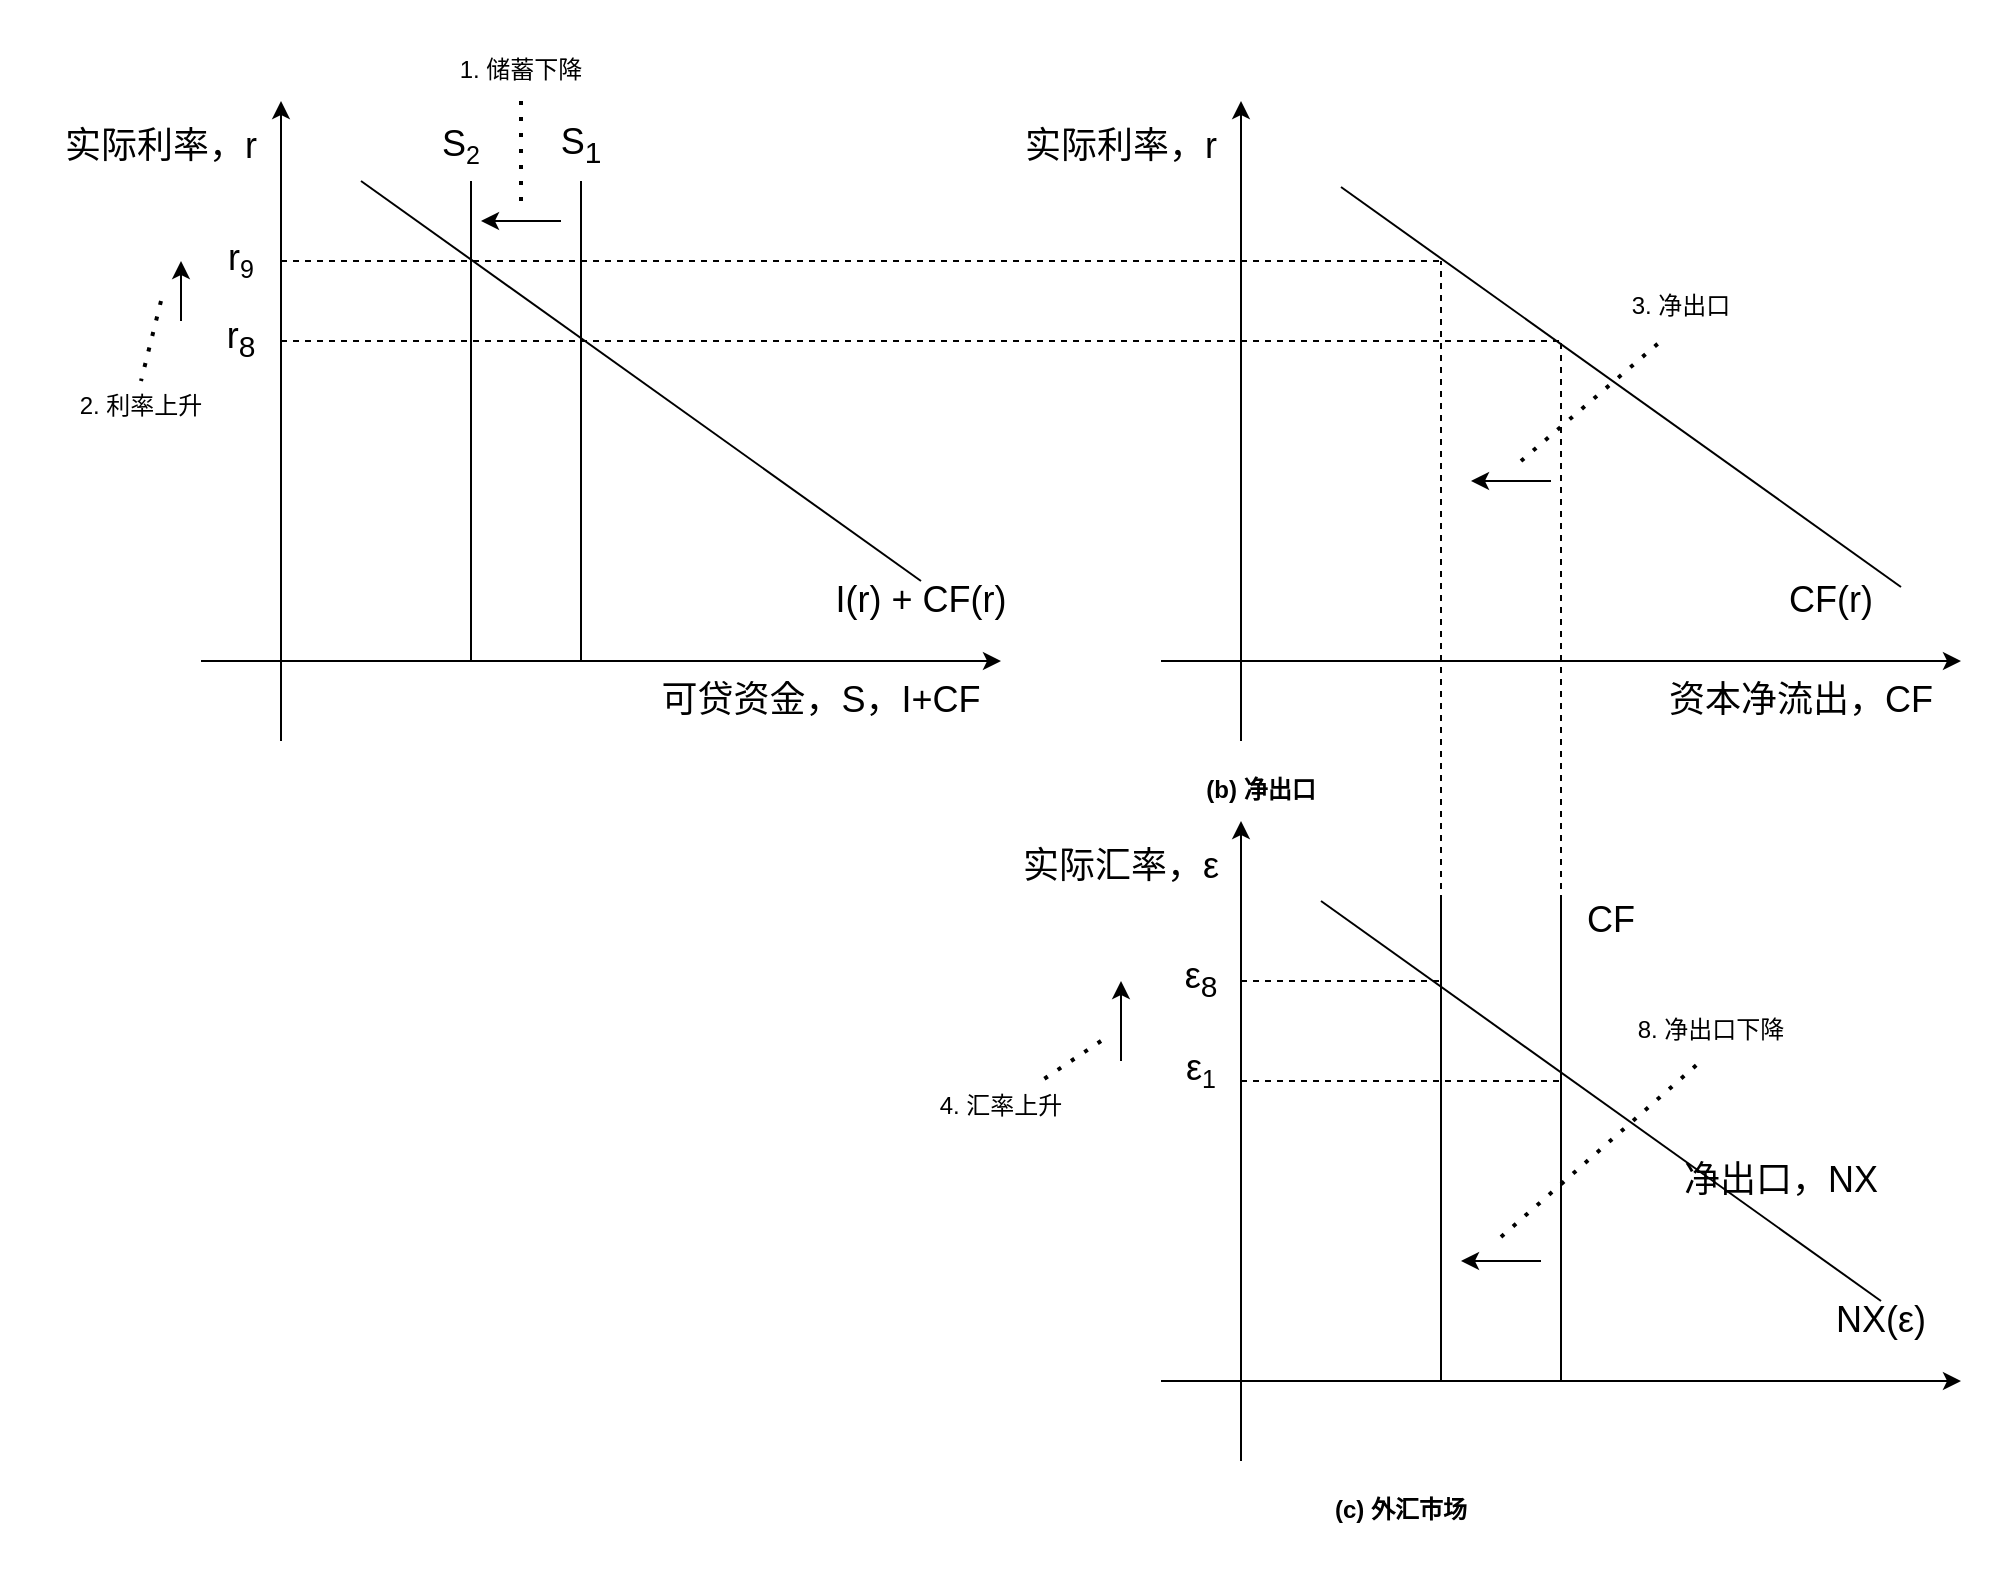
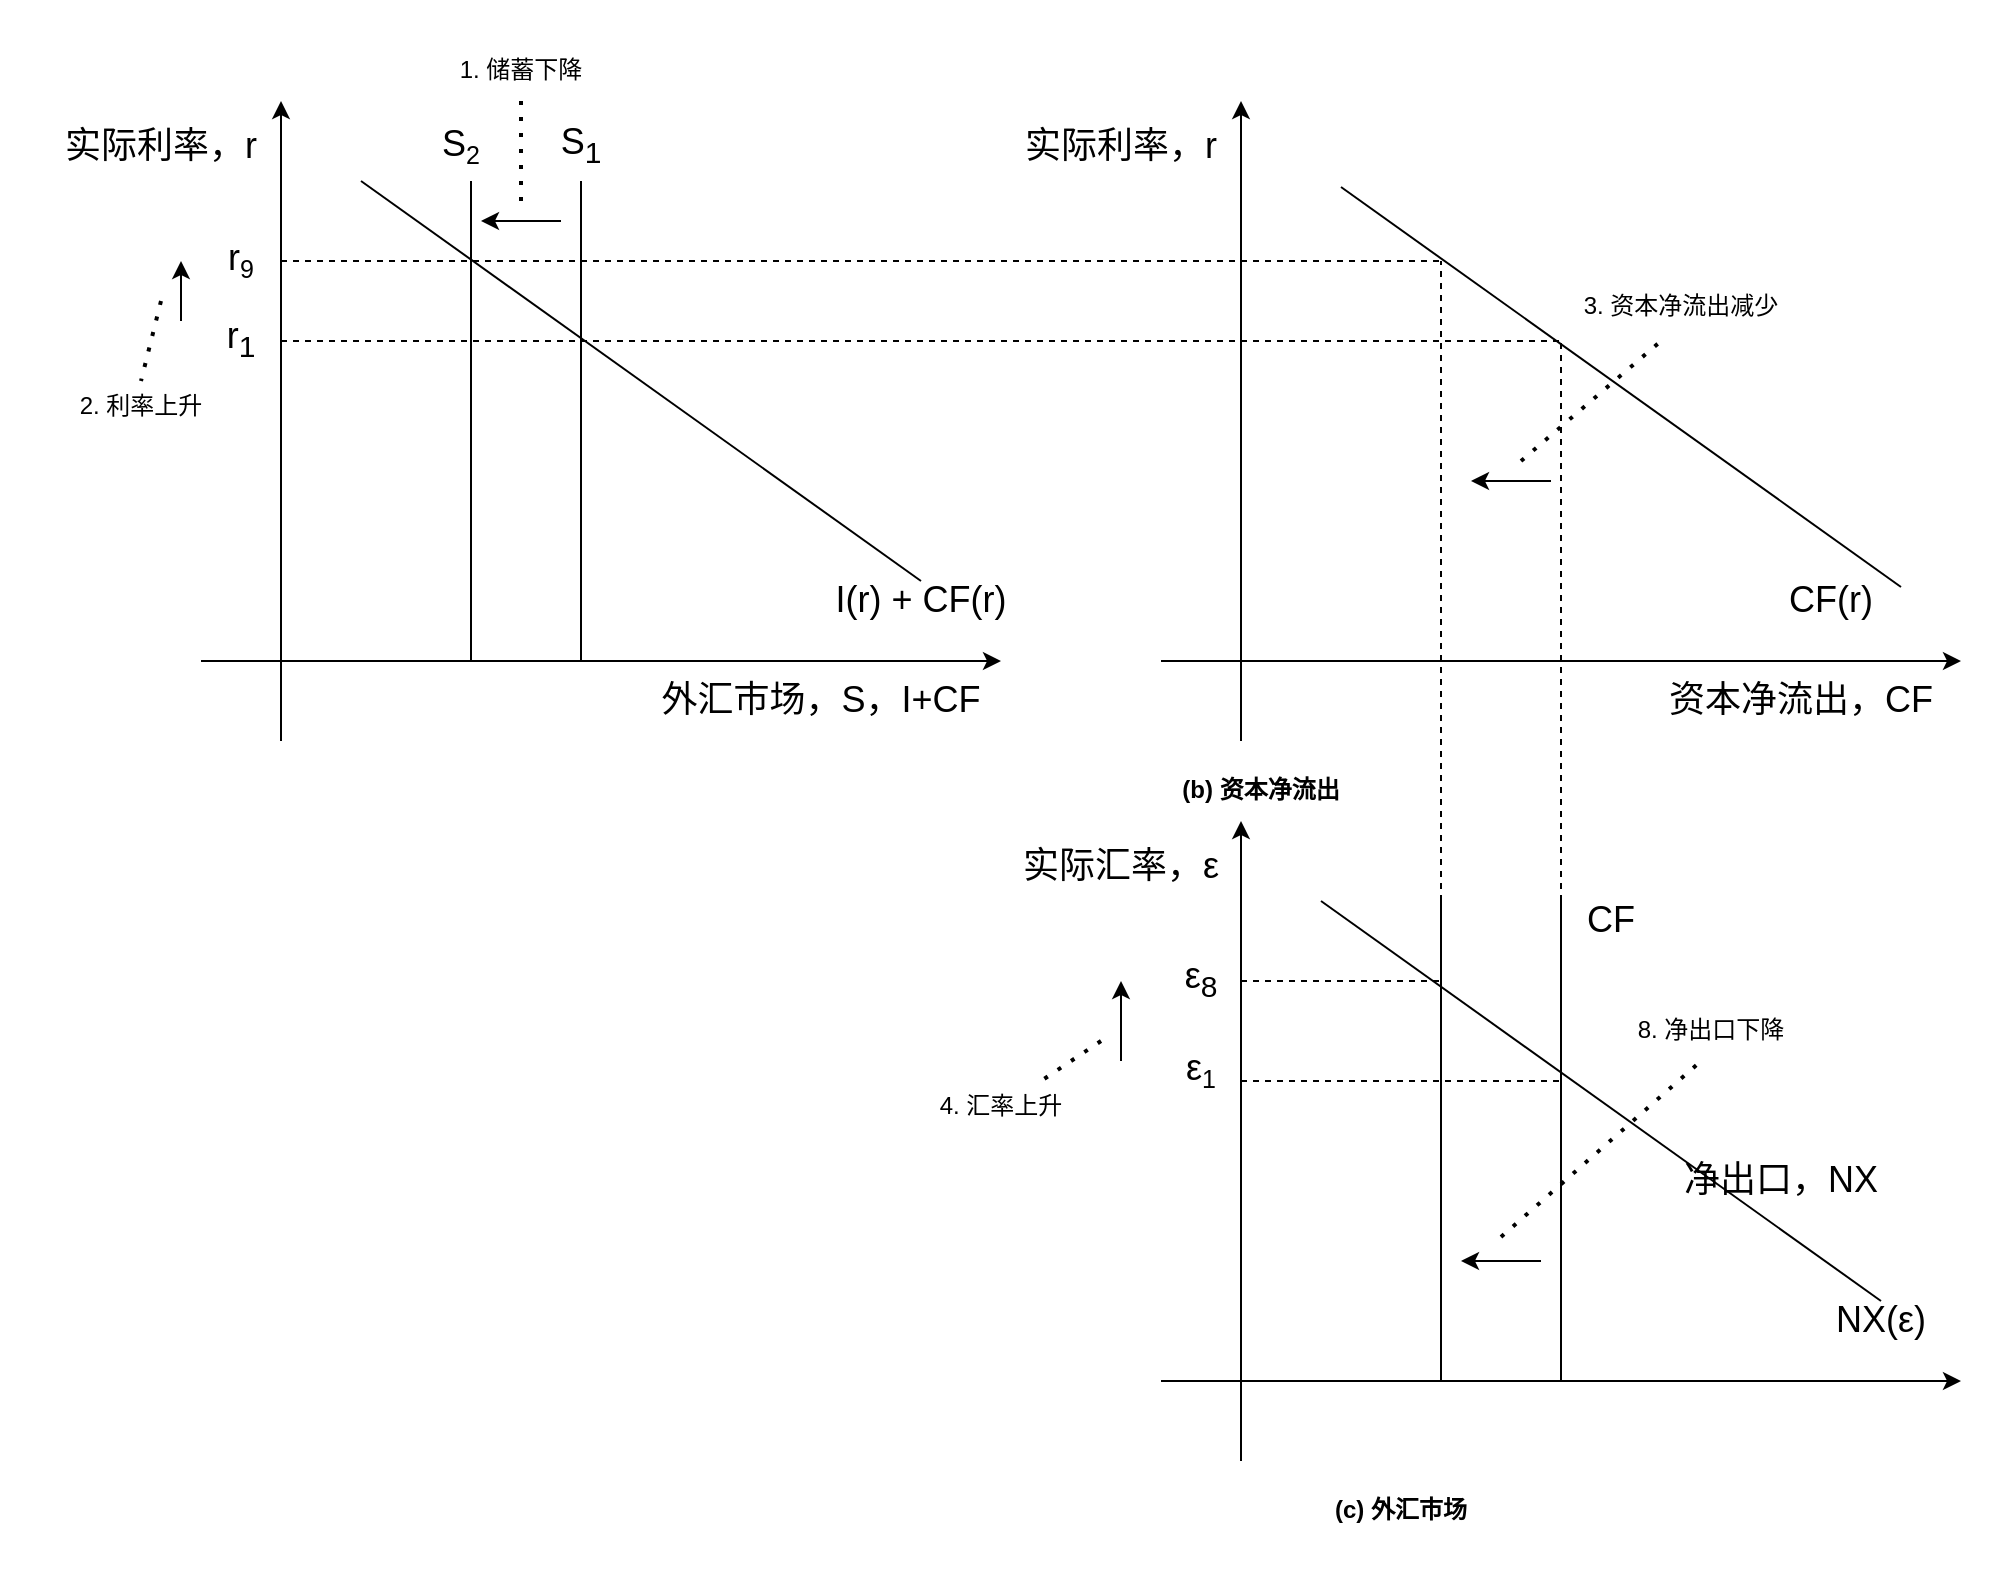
node "3. 净出口": label "3. 净出口" -> "3. 资本净流出减少"
node "r8": label "r8" -> "r1"
node "可贷资金，S，I+CF": label "可贷资金，S，I+CF" -> "外汇市场，S，I+CF"
node "(b) 净出口": label "(b) 净出口" -> "(b) 资本净流出"
